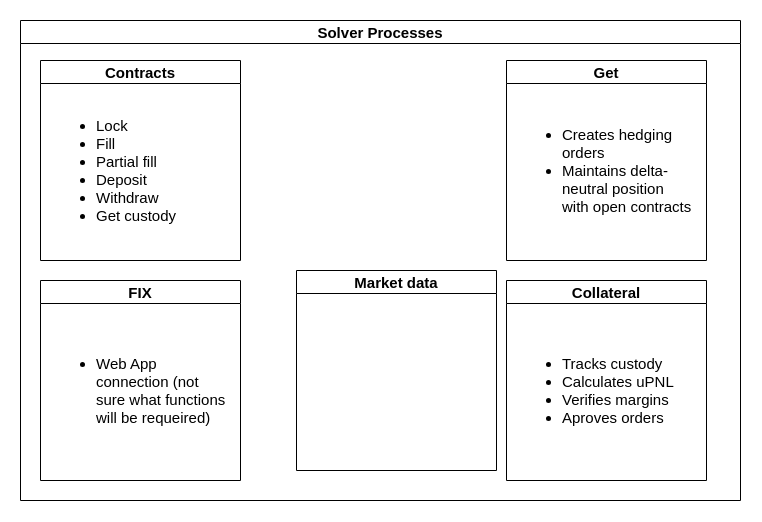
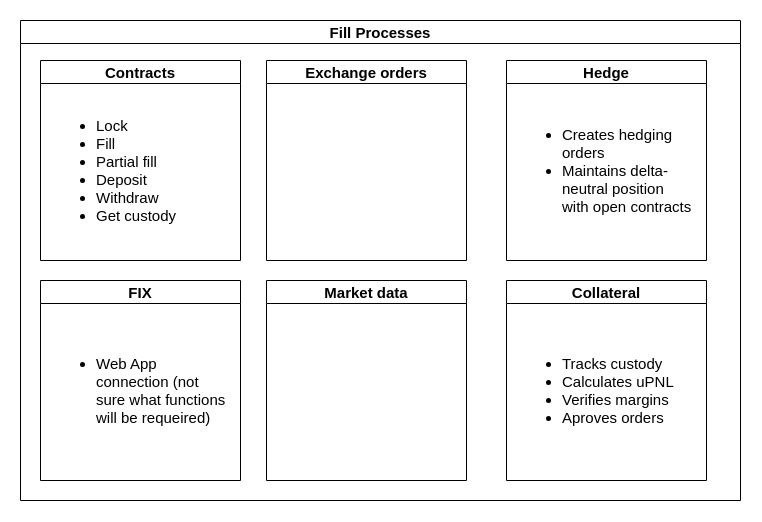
node "Solver Processes": label "Solver Processes" -> "Fill Processes"
node "Get": label "Get" -> "Hedge"
node "Exchange orders": added
node "Market data": moved (397, 371) -> (367, 381)
